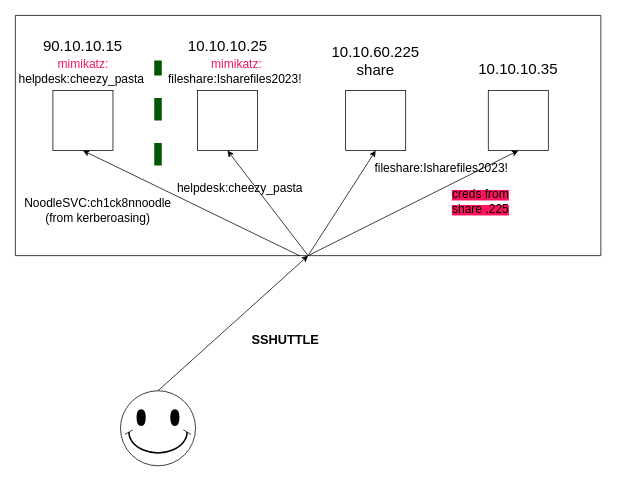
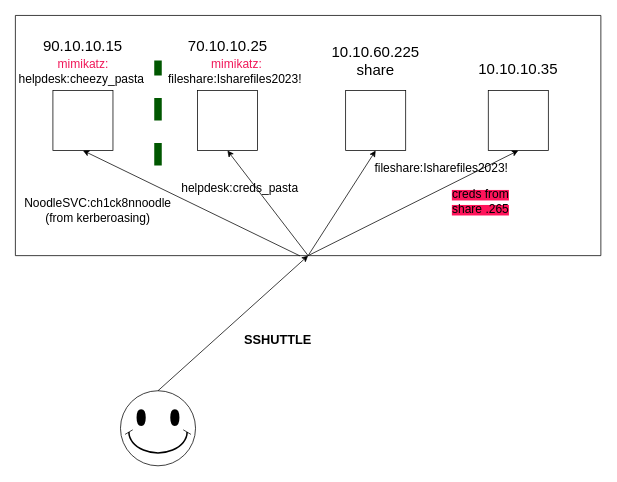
node "10.10.10.25": label "10.10.10.25" -> "70.10.10.25"
node "helpdesk:cheezy_pasta": label "helpdesk:cheezy_pasta" -> "helpdesk:creds_pasta"
node "creds from share .225": label "creds from share .225" -> "creds from share .265"
node "SSHUTTLE": moved (293, 345) -> (285, 345)
